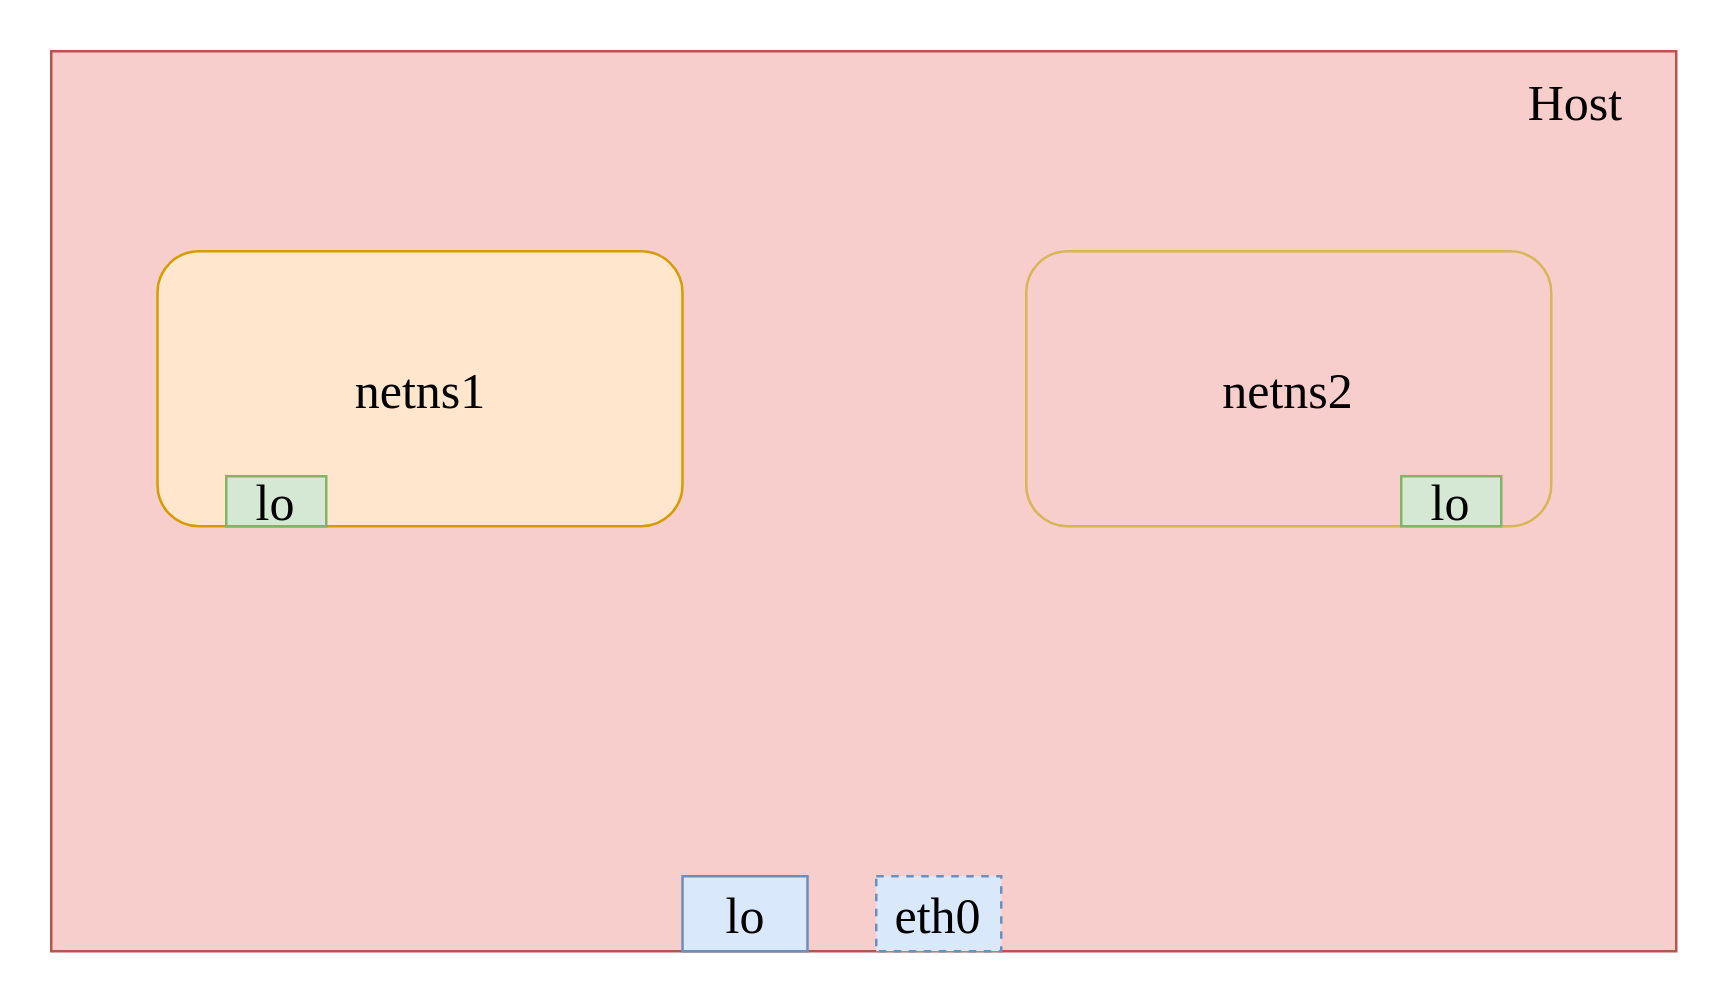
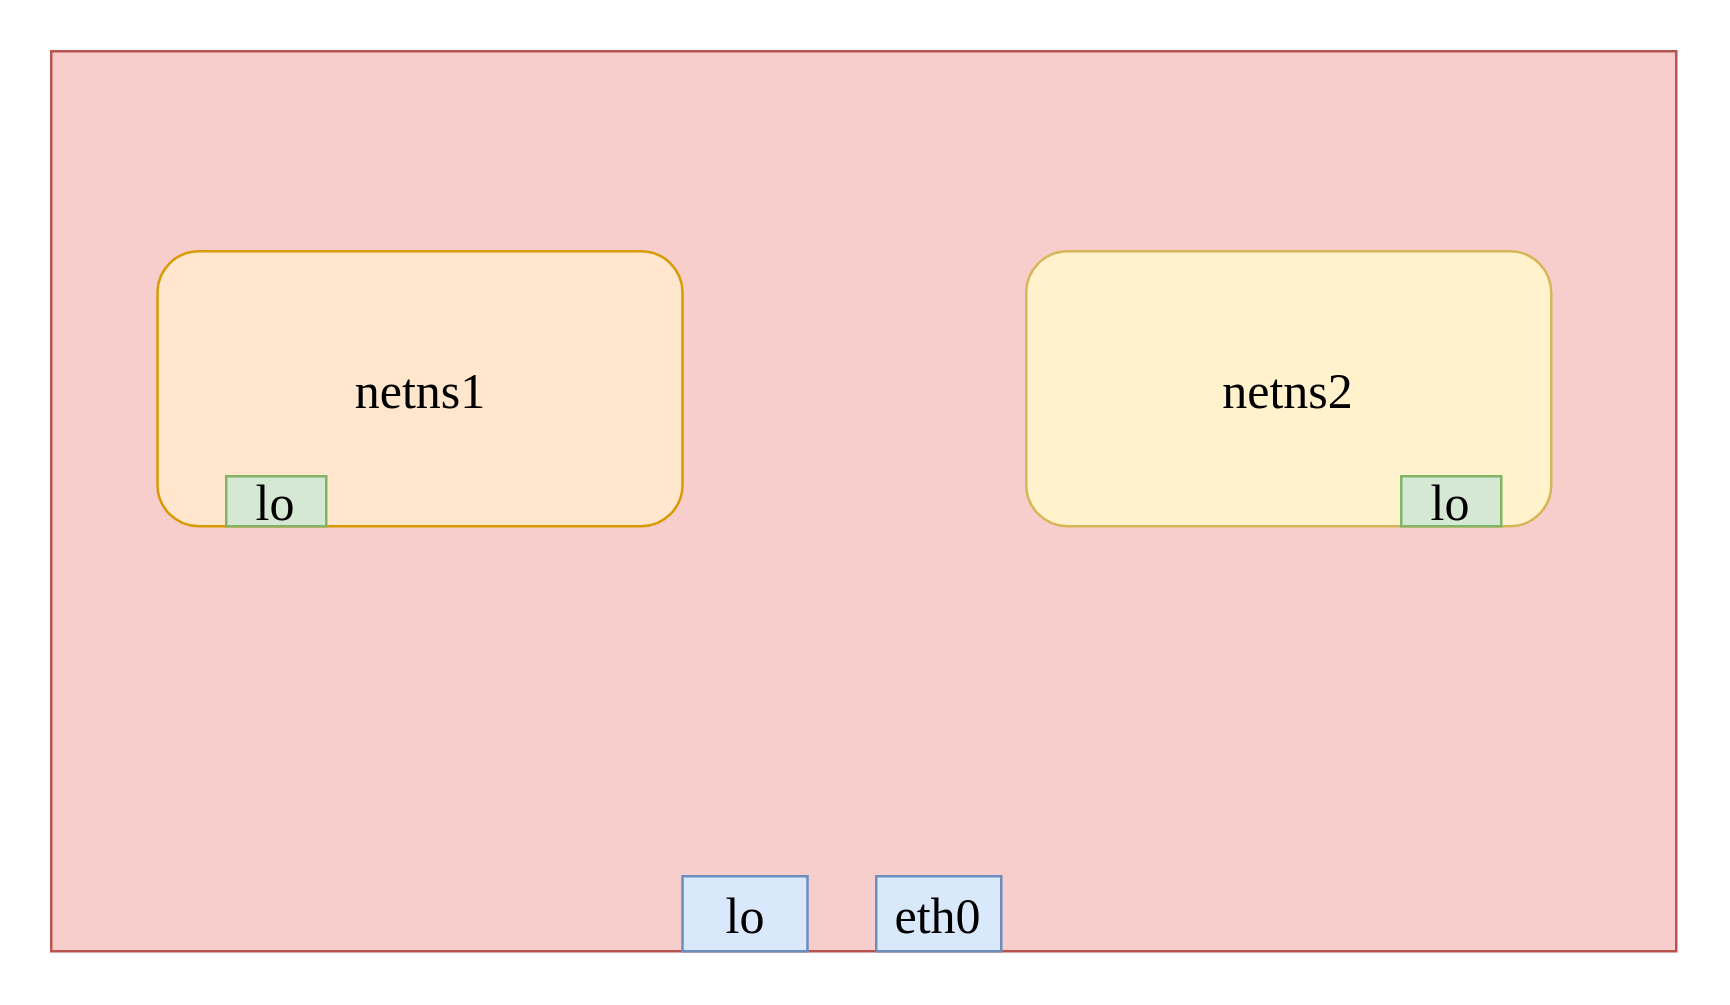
node "Host": removed
node "netns2": fillcolor #f8cecc -> #fff2cc
node "eth0": style dashed -> solid
